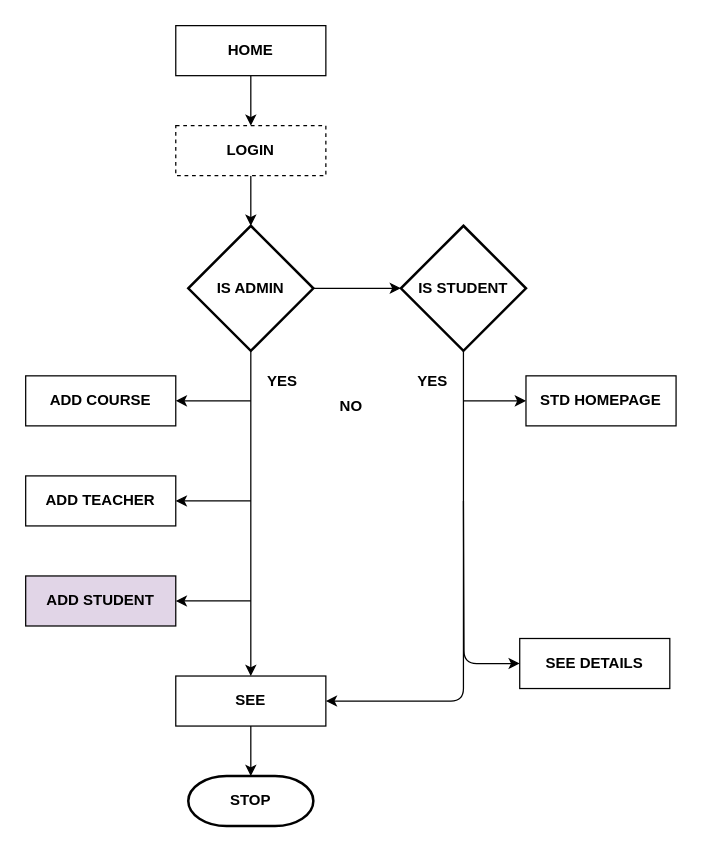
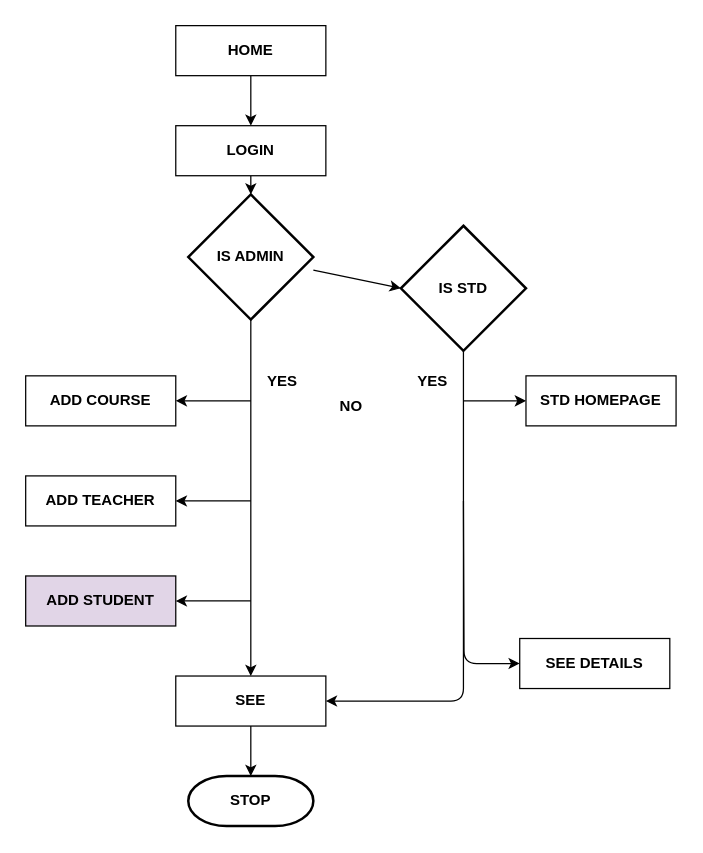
node "LOGIN": style dashed -> solid
node "IS ADMIN": moved (251, 288) -> (251, 257)
node "IS STUDENT": label "IS STUDENT" -> "IS STD"
